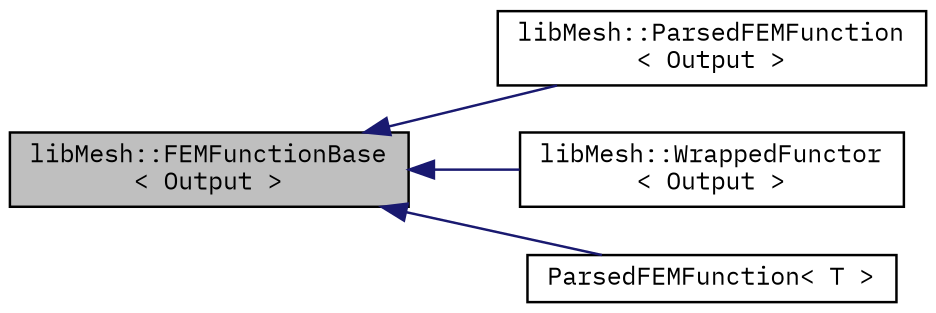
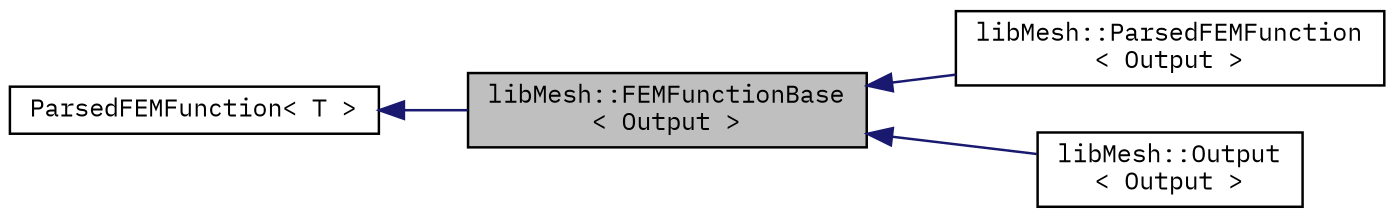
node "libMesh::WrappedFunctor < Output >": label "libMesh::WrappedFunctor < Output >" -> "libMesh::Output < Output >"
edge "ParsedFEMFunction< T >" -> "libMesh::FEMFunctionBase < Output >": reversed
